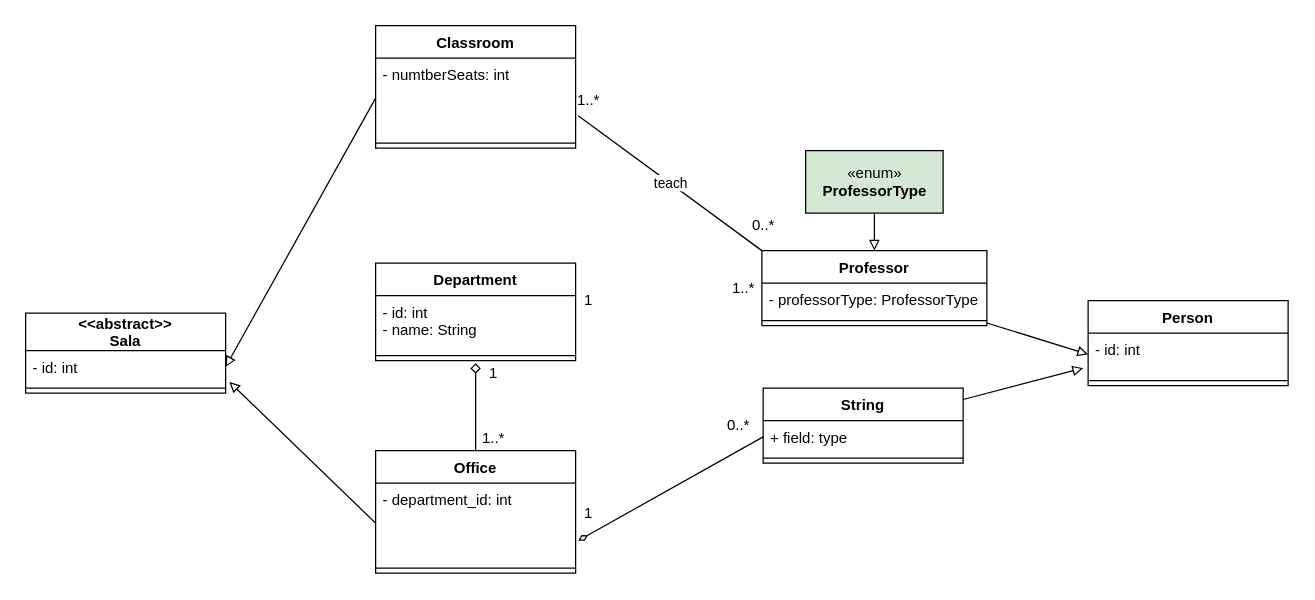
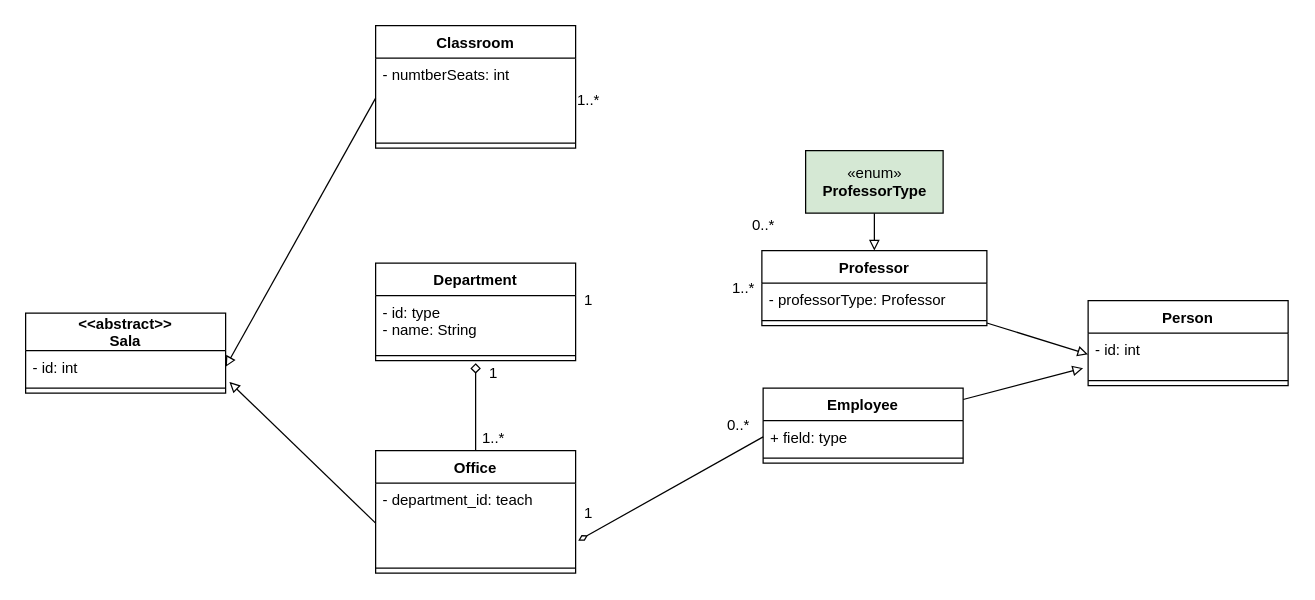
edge "- numtberSeats: int" -- "Professor": removed, label "teach"
node "- professorType: ProfessorType": label "- professorType: ProfessorType" -> "- professorType: Professor"
node "- id: int - name: String": label "- id: int - name: String" -> "- id: type - name: String"
node "String": label "String" -> "Employee"
node "- department_id: int": label "- department_id: int" -> "- department_id: teach"
